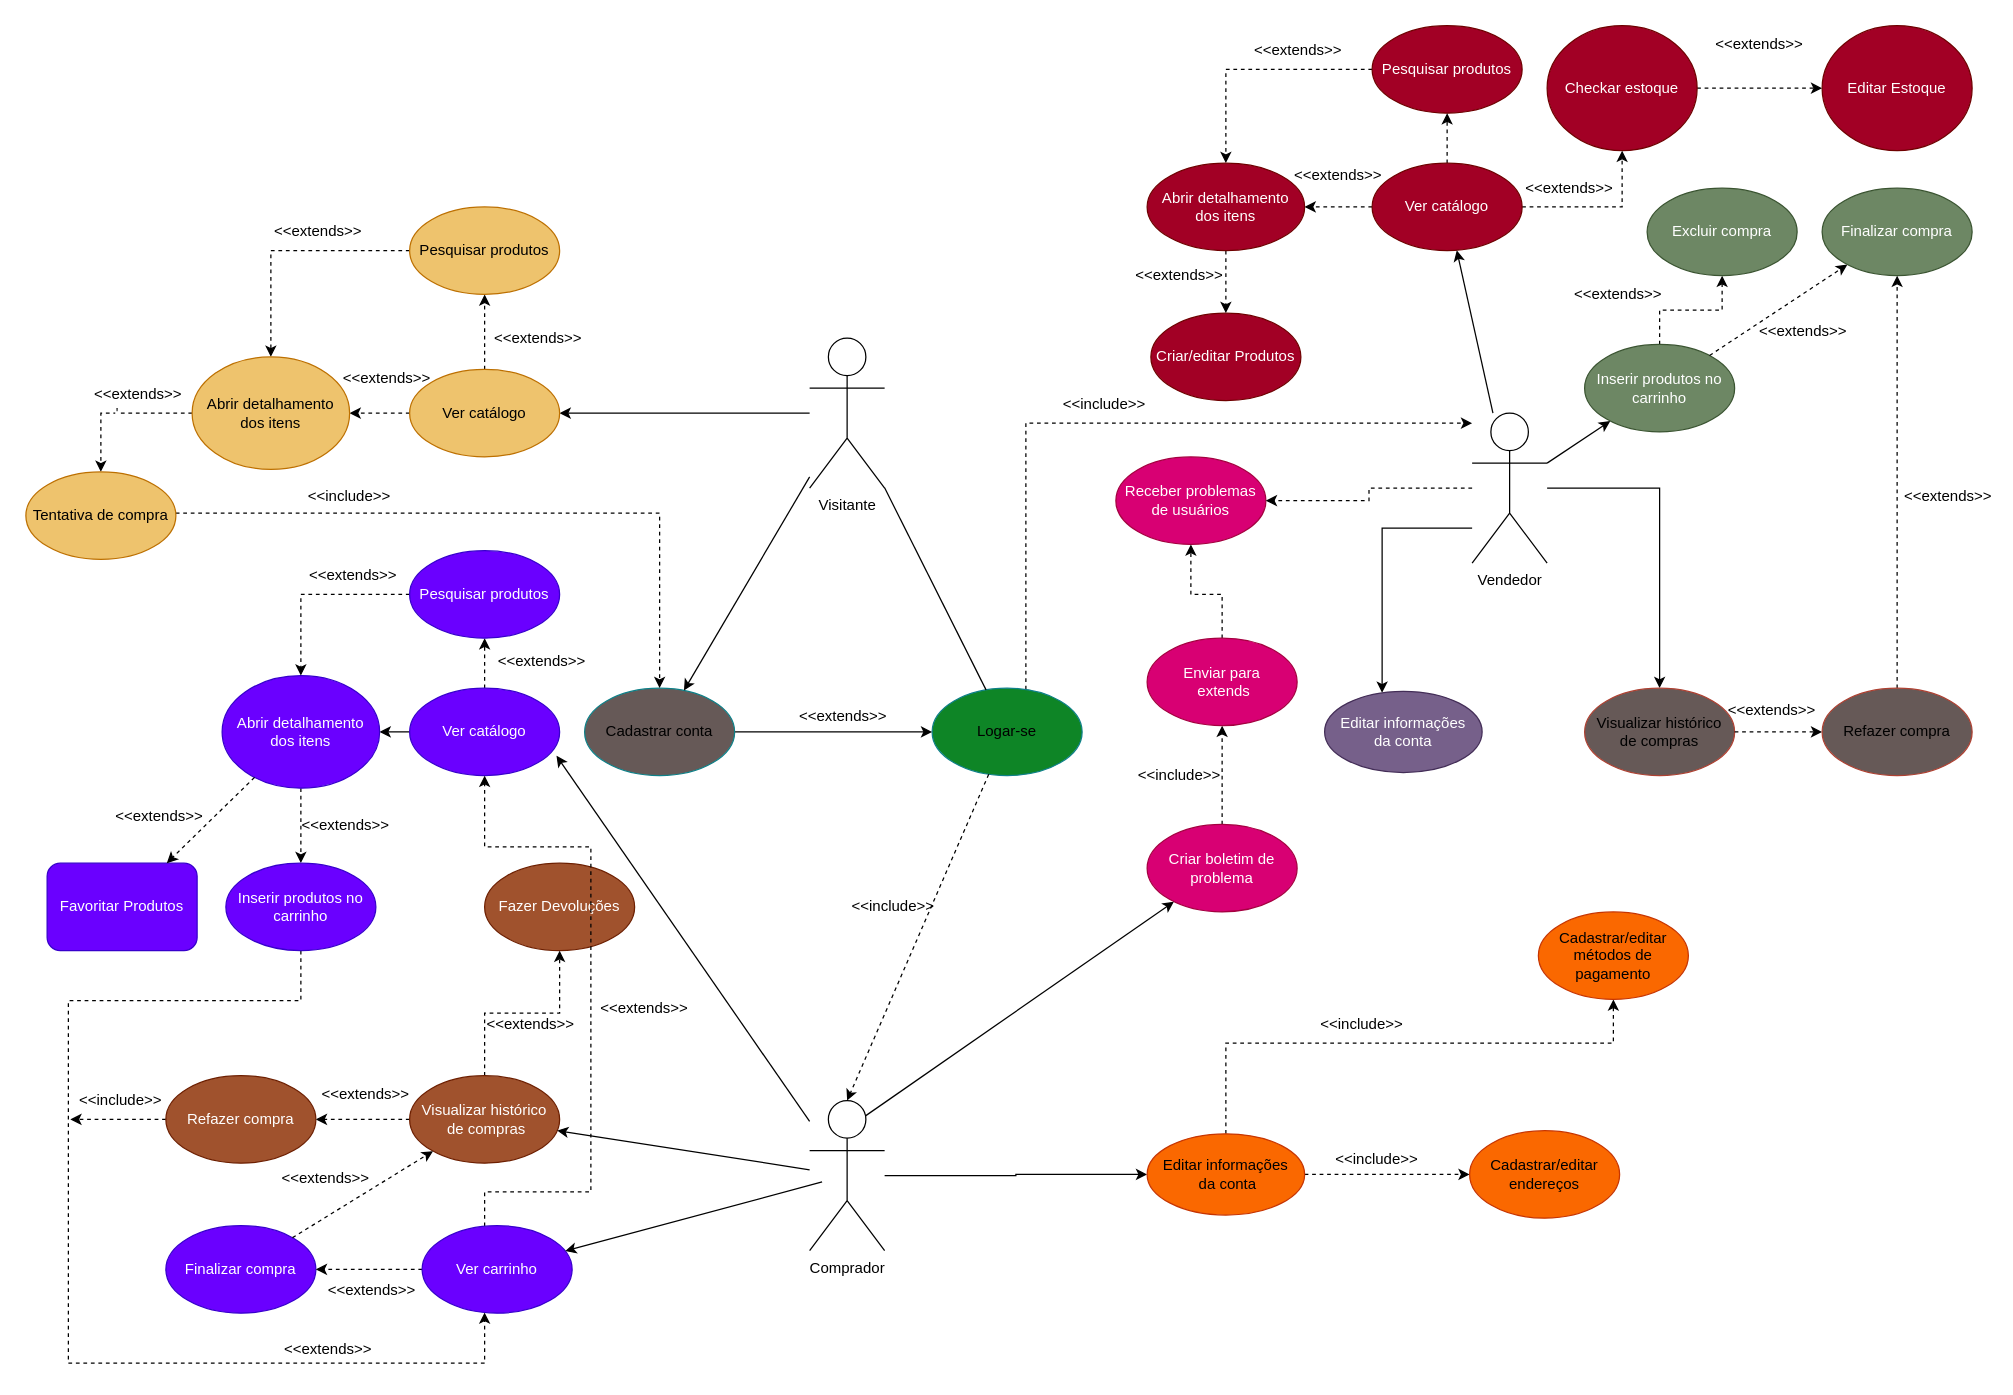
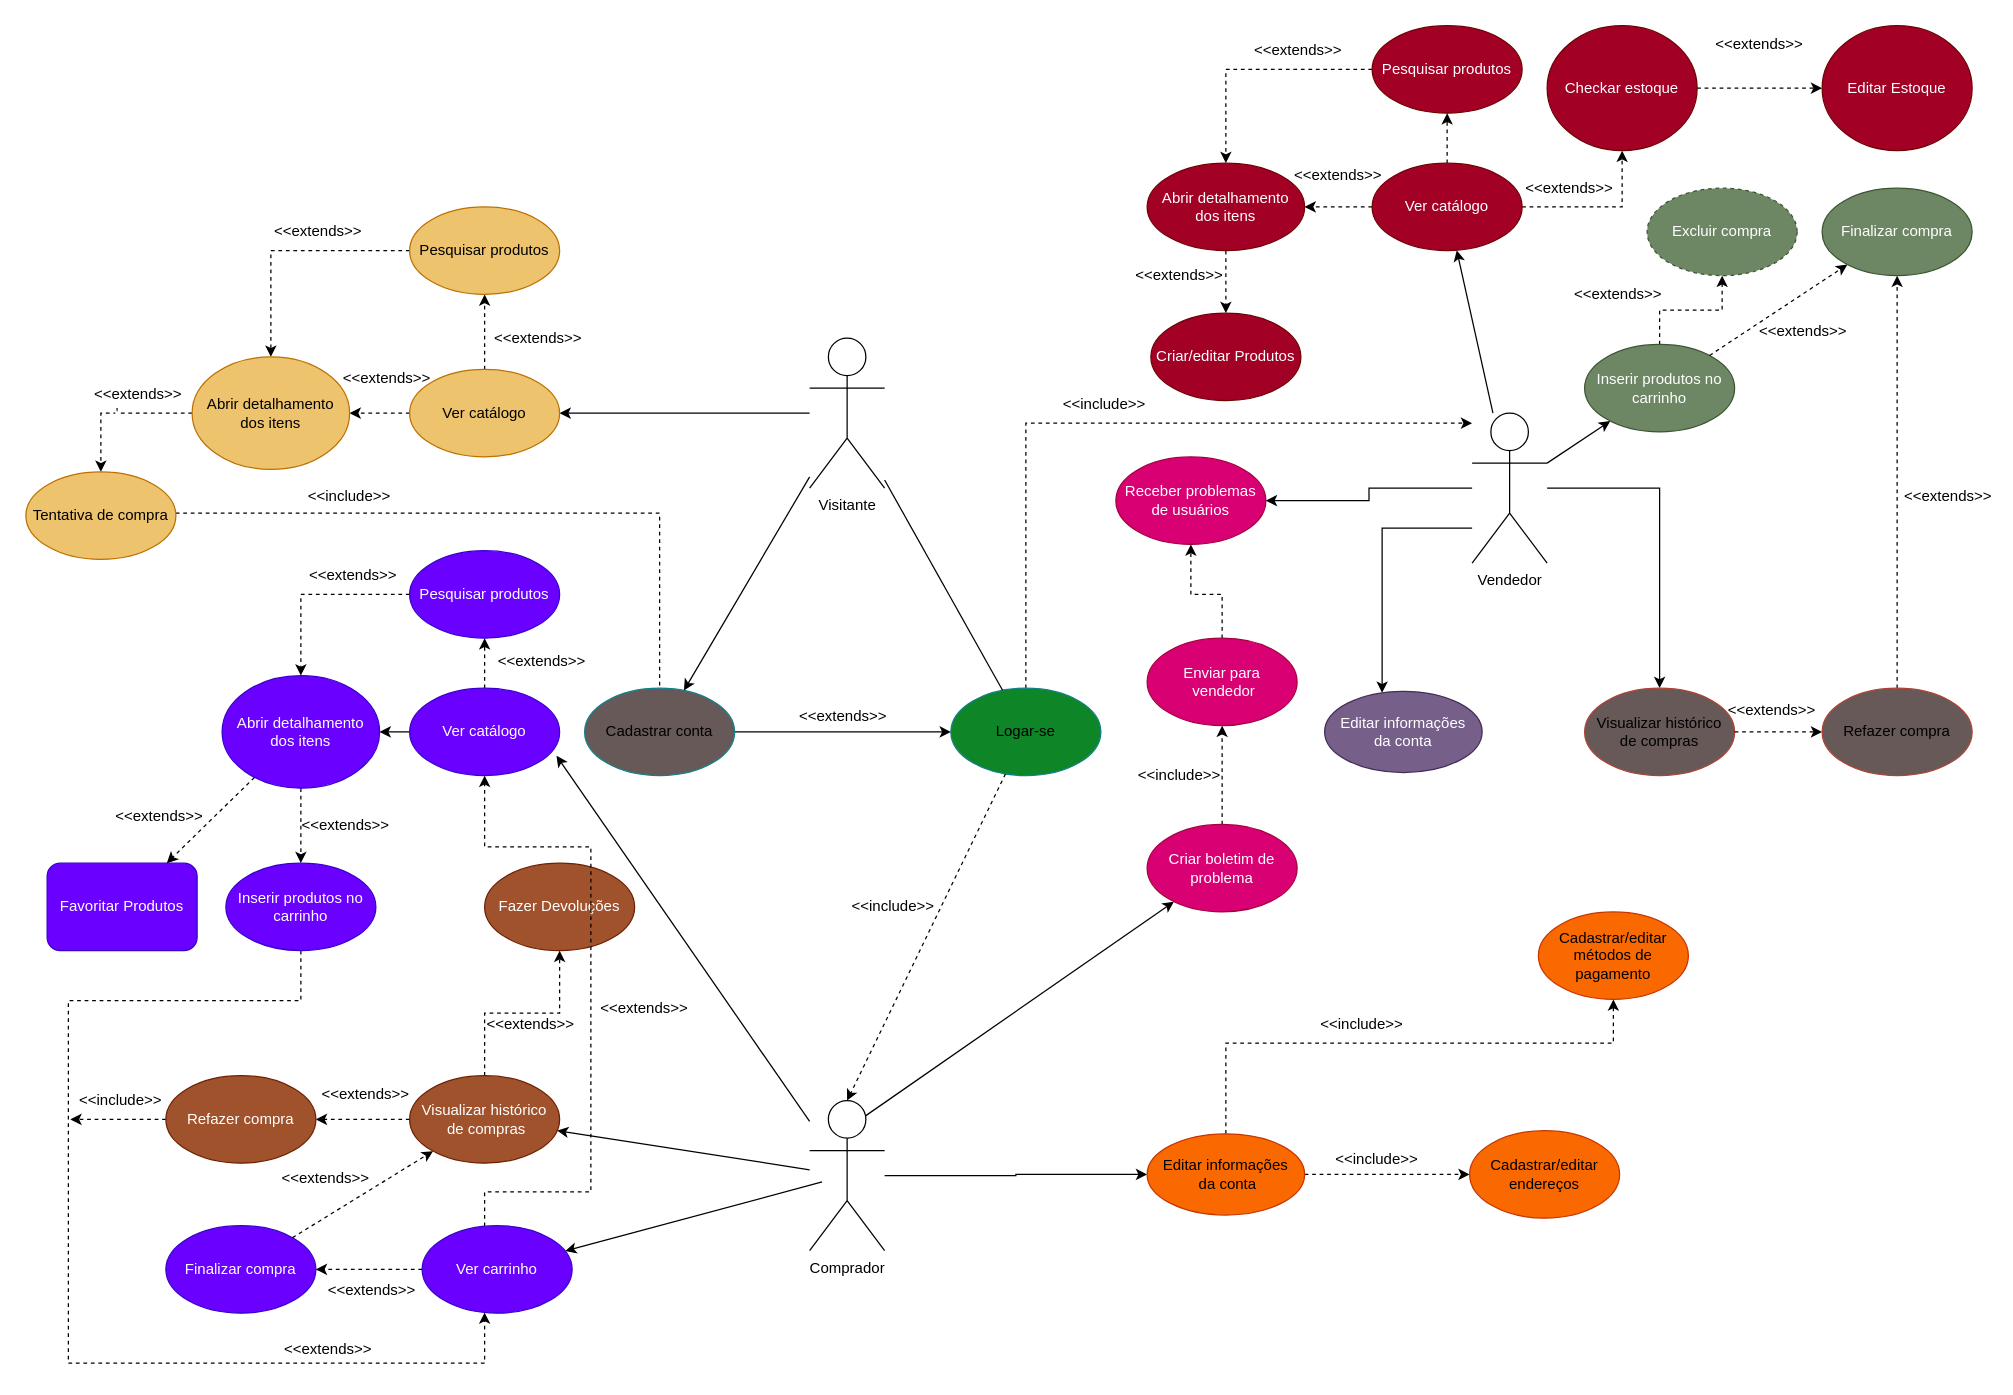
node "Excluir compra": style solid -> dashed
edge "Vendedor" -> "Receber problemas de usuários": style dashed -> solid
edge "Tentativa de compra" -> "Cadastrar conta": arrowhead classic -> none
node "Enviar para extends": label "Enviar para extends" -> "Enviar para vendedor"
node "Logar-se": moved (1007, 732) -> (1026, 732)
